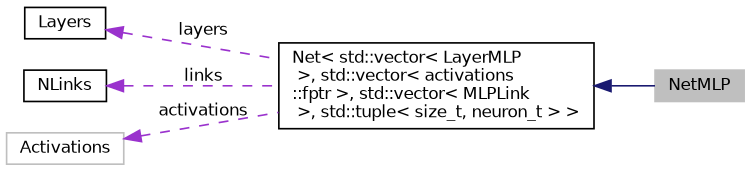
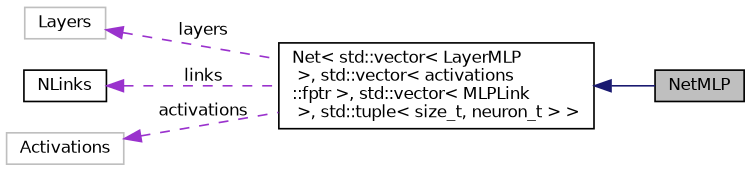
node "Layers": color black -> grey75
node "NetMLP": color grey75 -> black
